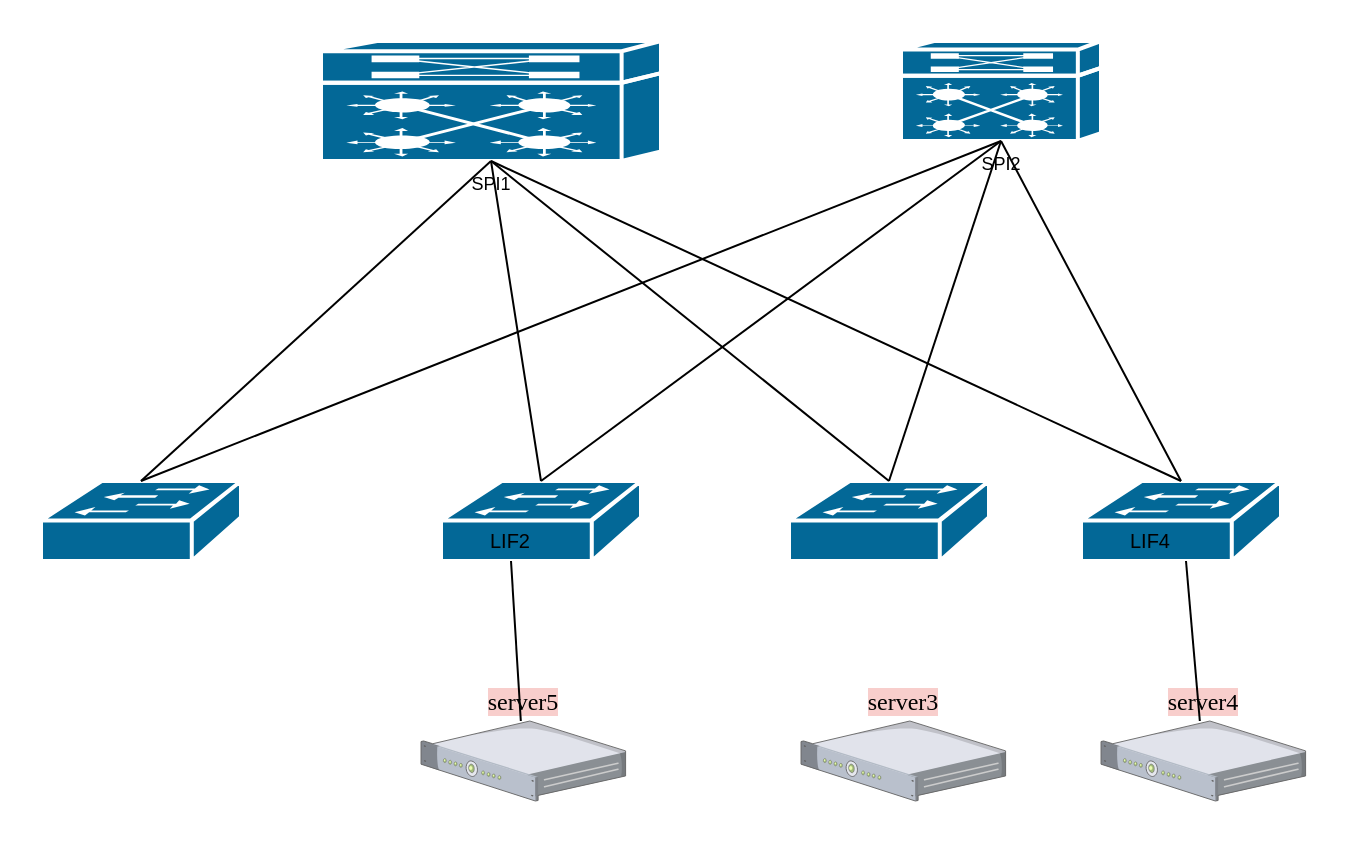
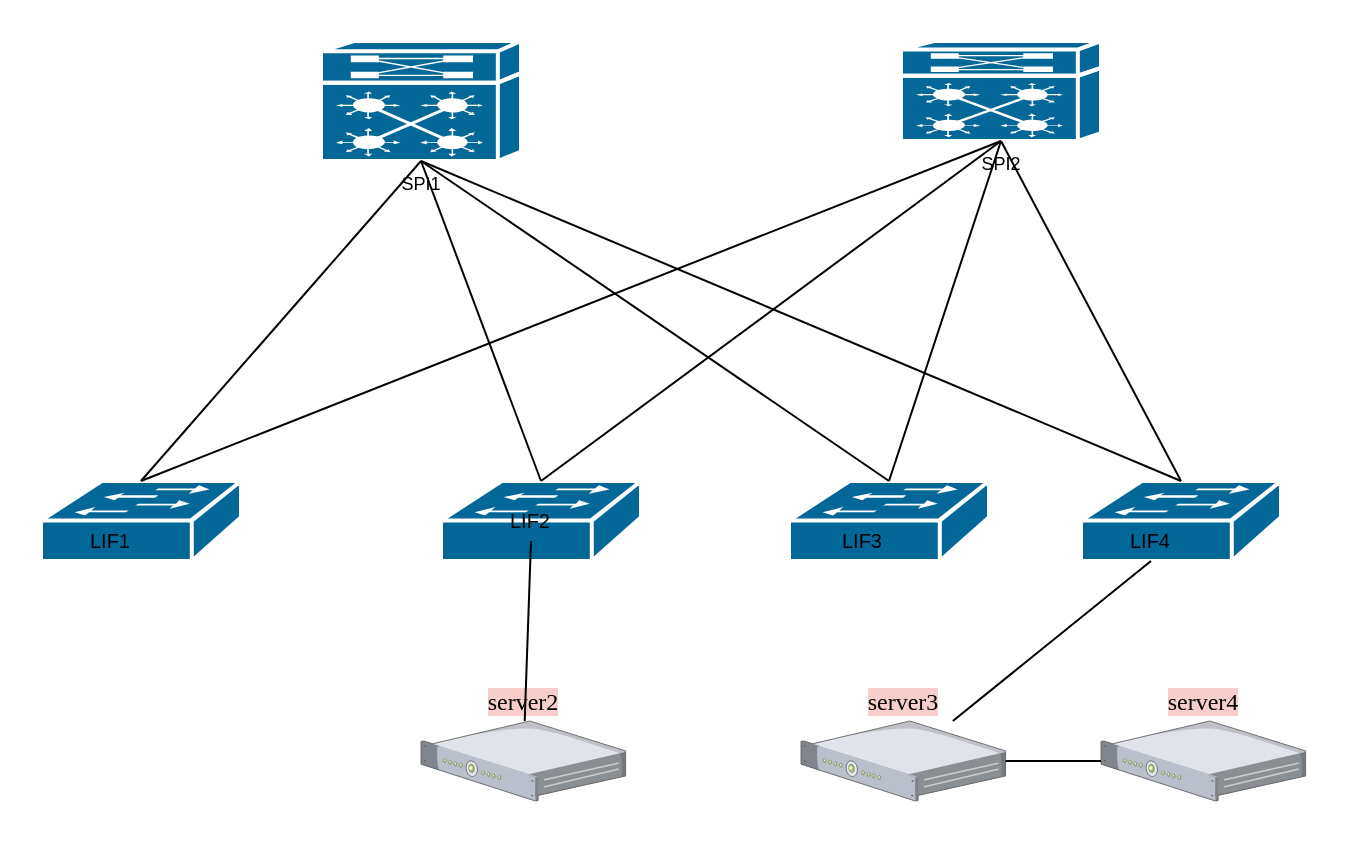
node "SPI1": size 340x120 -> 200x120
node "LIF1": added
node "LIF2": moved (511, 541) -> (531, 521)
node "LIF3": added
edge "LIF4" -- "server3": added
edge "LIF4" -- "server4": now "server3" -- "server4"
node "server5": label "server5" -> "server2"
